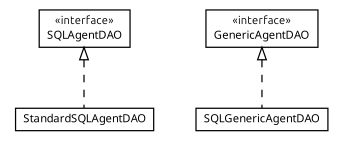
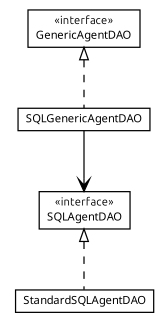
edge "SQLGenericAgentDAO" -> "SQLAgentDAO": added
